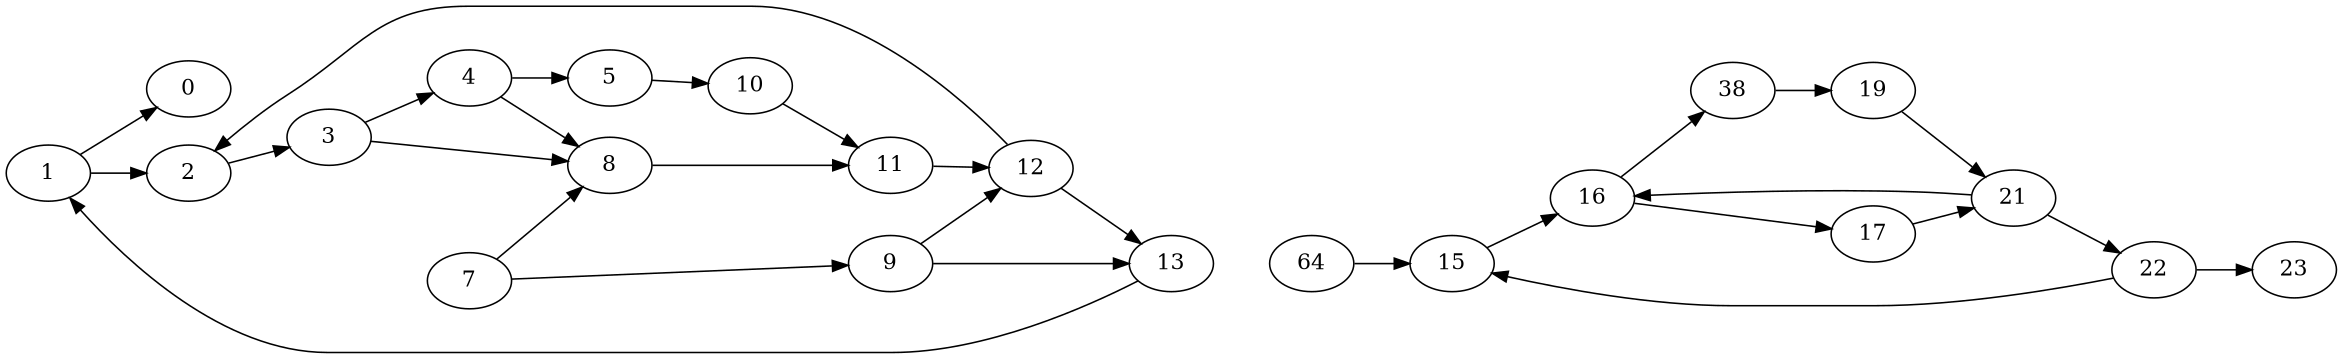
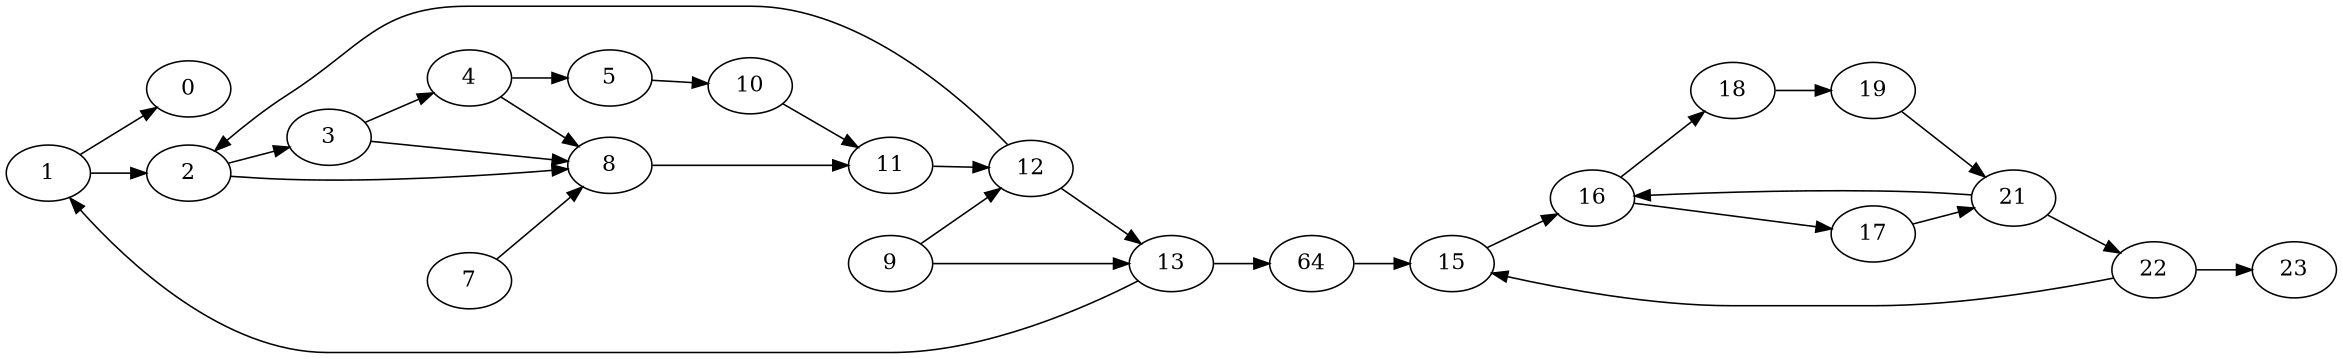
node "38": label "38" -> "18"
edge "2" -> "8": added
edge "13" -> "64": added
edge "7" -> "9": removed
